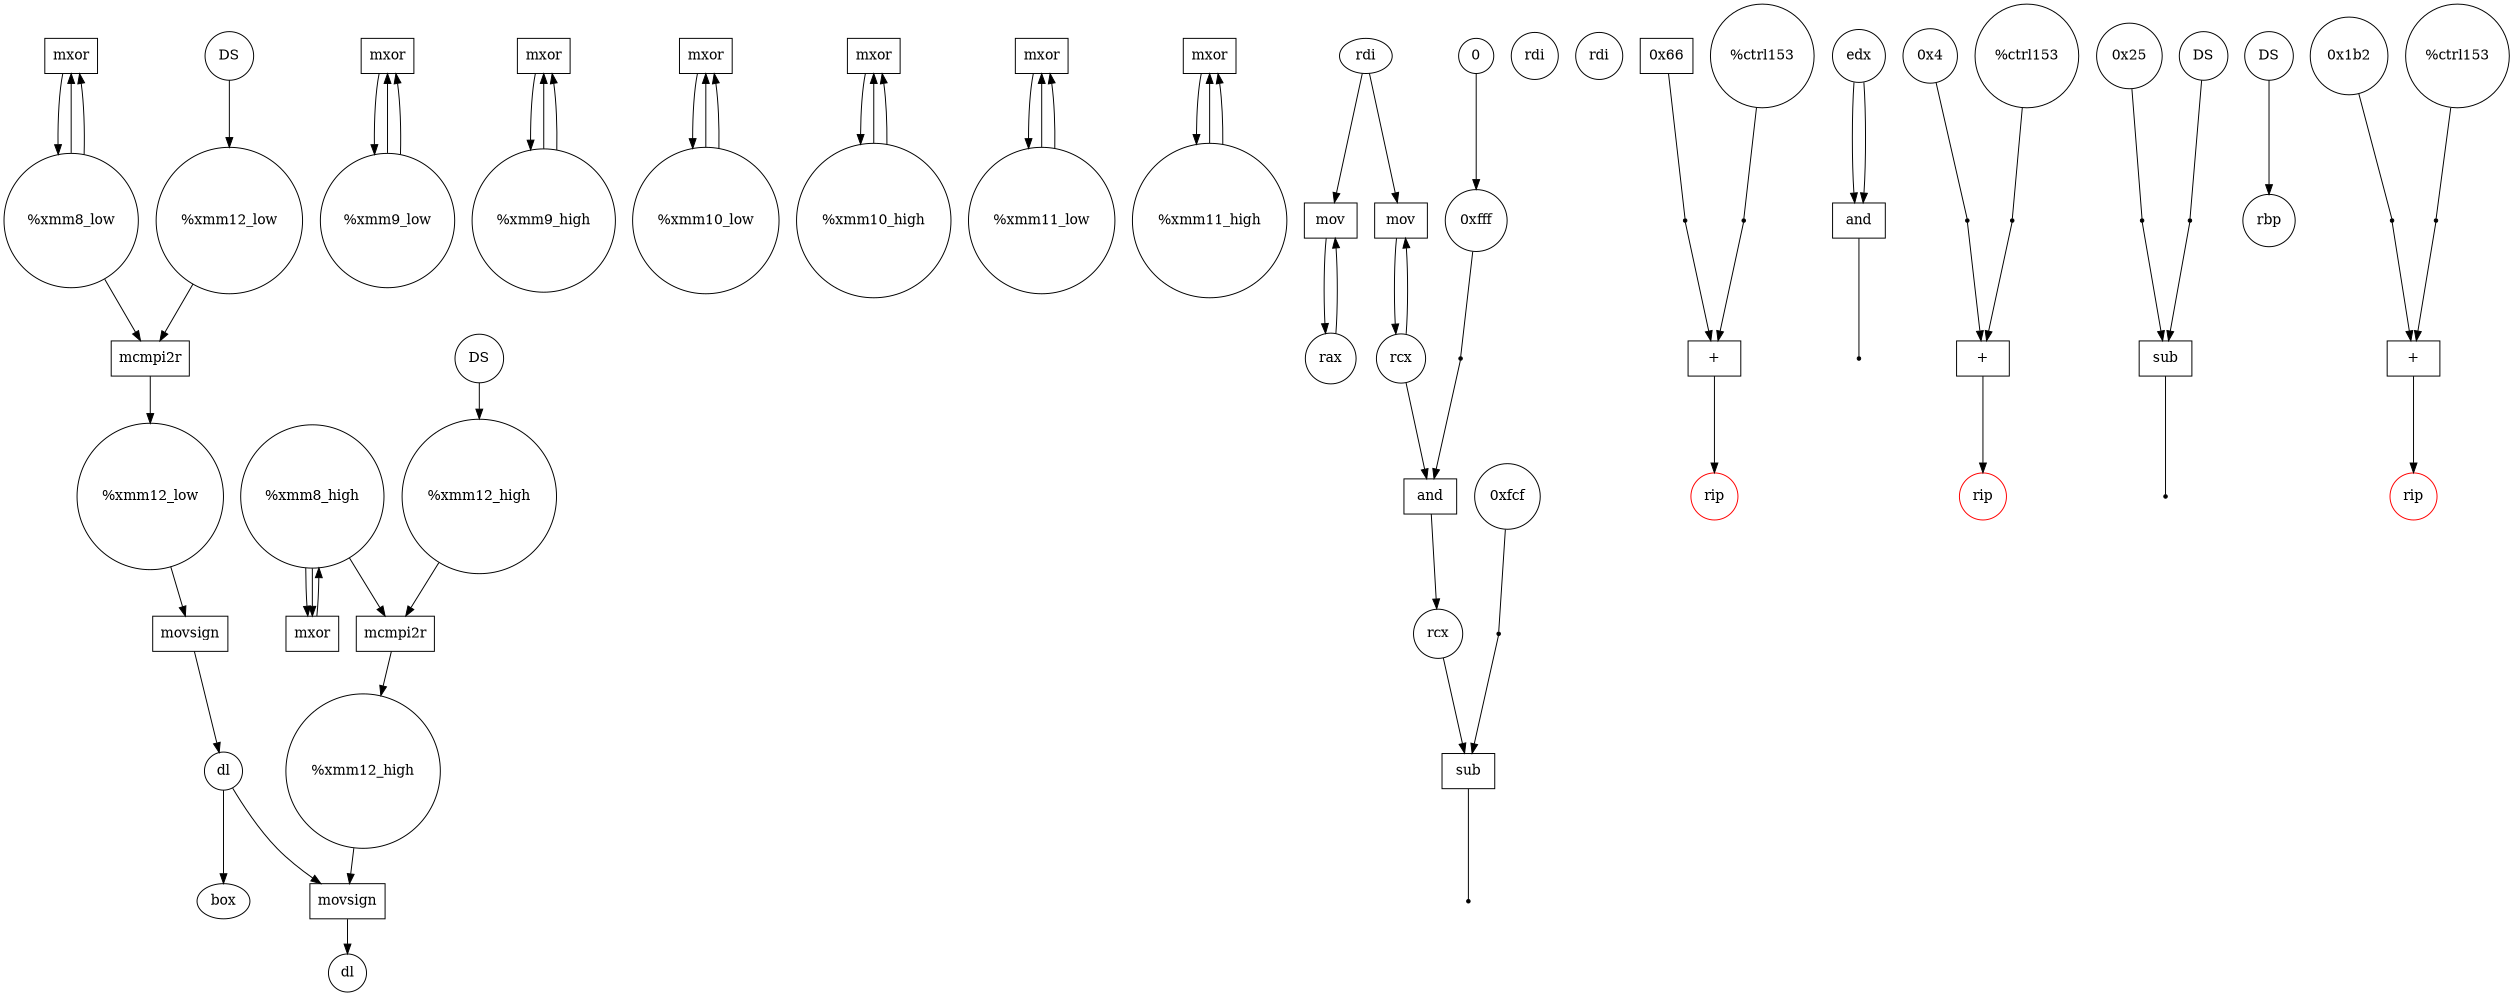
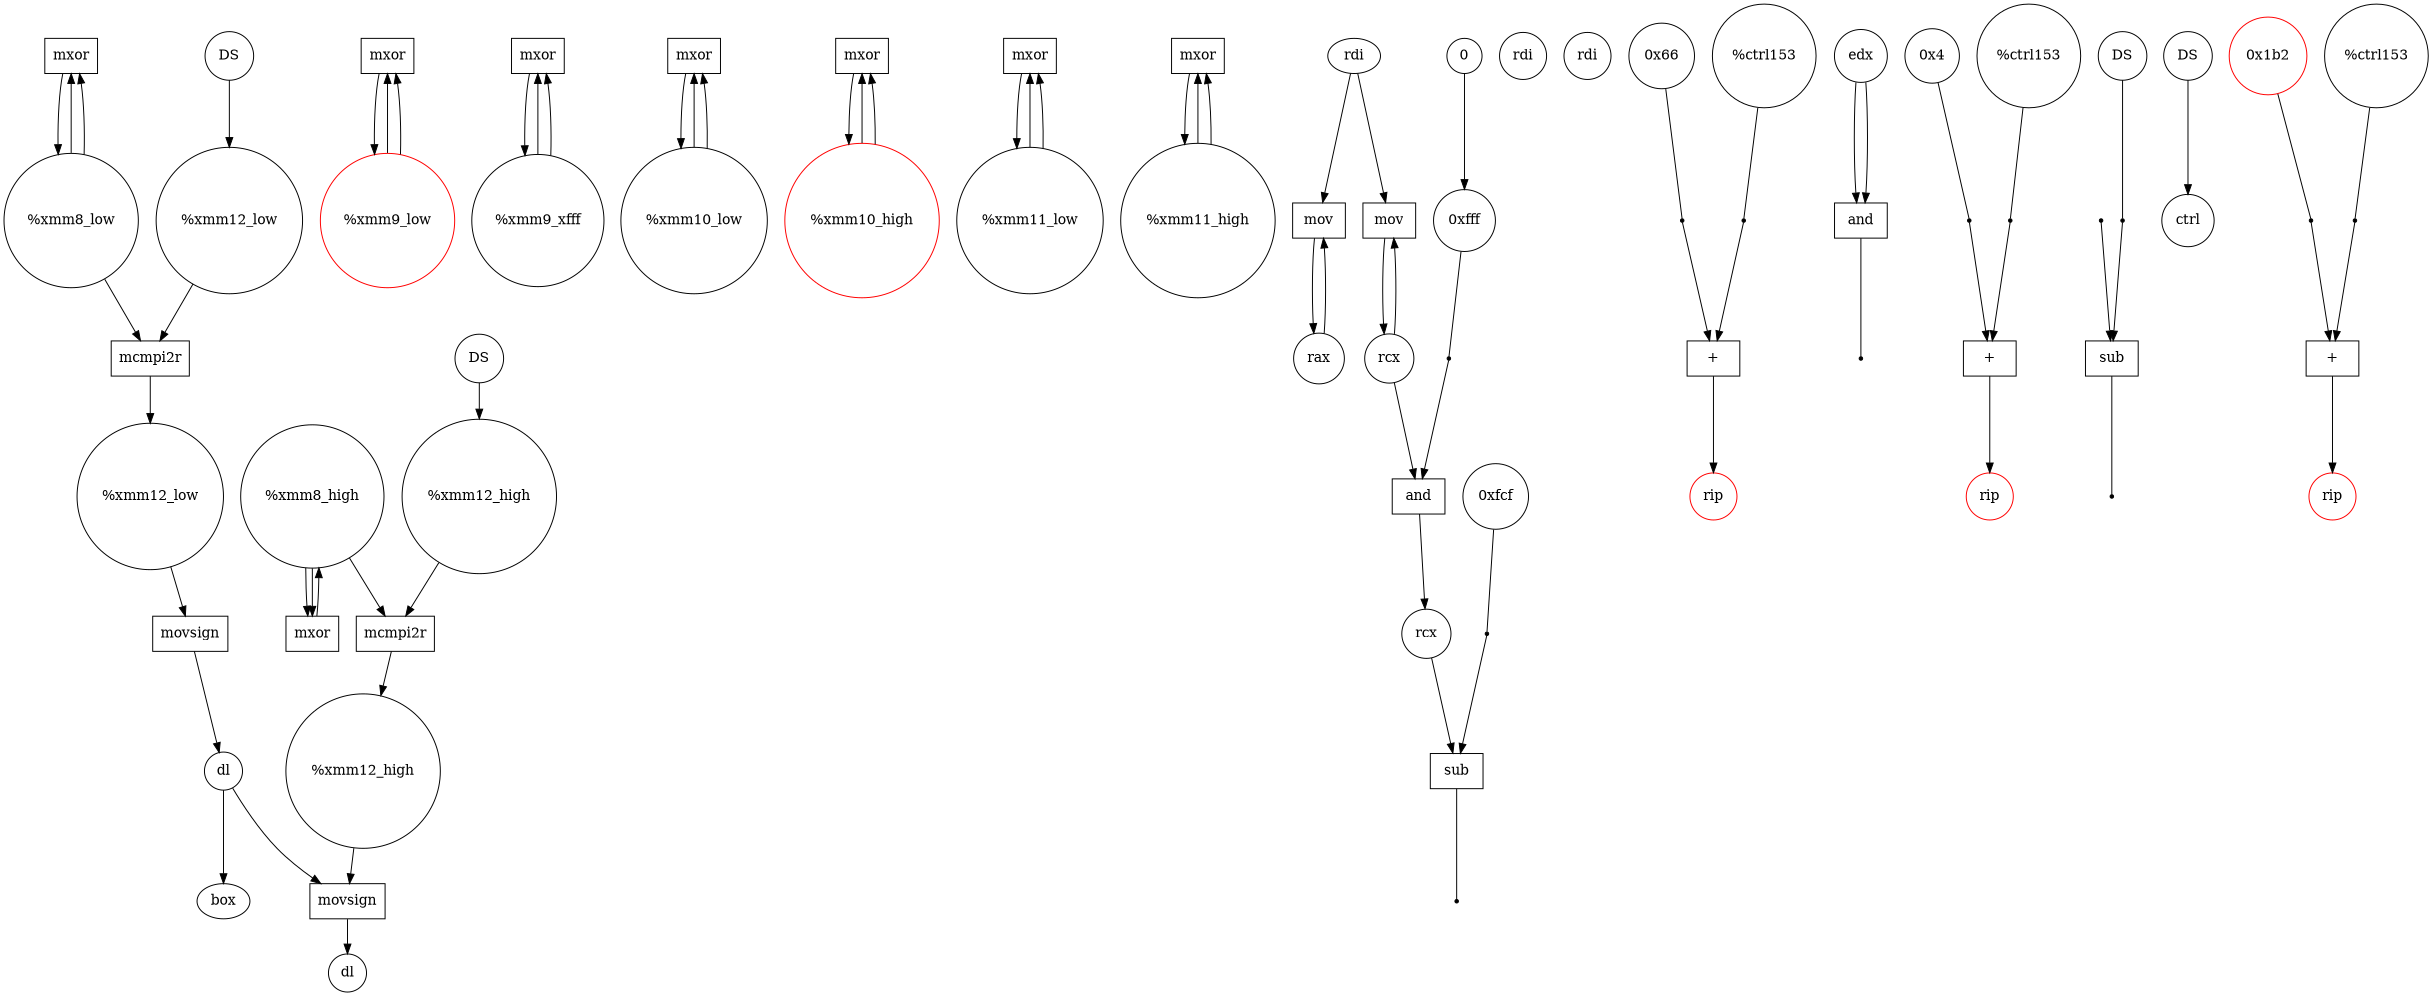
node "0x66": shape box -> circle
node "0x25": removed
node "0x1b2": color black -> red
node "%xmm9_low": color black -> red
node "%xmm9_high": label "%xmm9_high" -> "%xmm9_xfff"
node "%xmm10_high": color black -> red
node "rbp": label "rbp" -> "ctrl"
